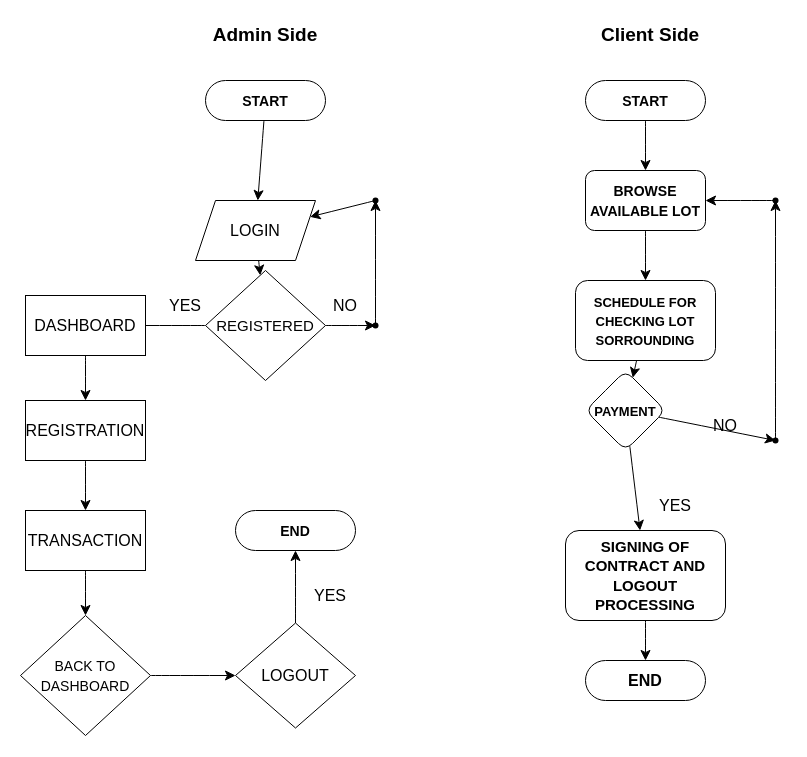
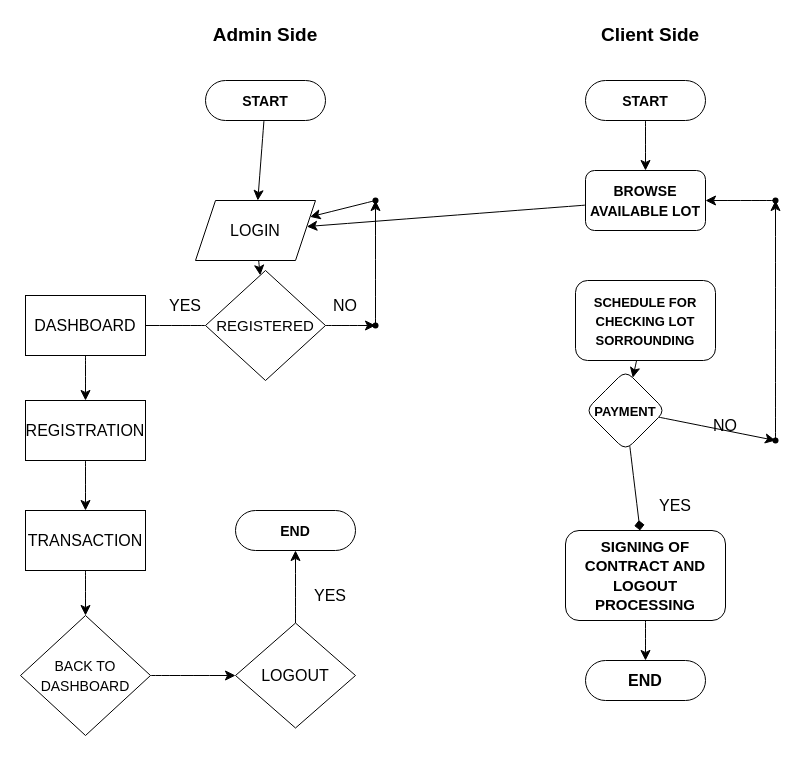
edge "BROWSE AVAILABLE LOT" -> "SCHEDULE FOR CHECKING LOT SORROUNDING": now "BROWSE AVAILABLE LOT" -> "LOGIN"
edge "PAYMENT" -> "SIGNING OF CONTRACT AND LOGOUT PROCESSING": arrowhead classic -> diamond
